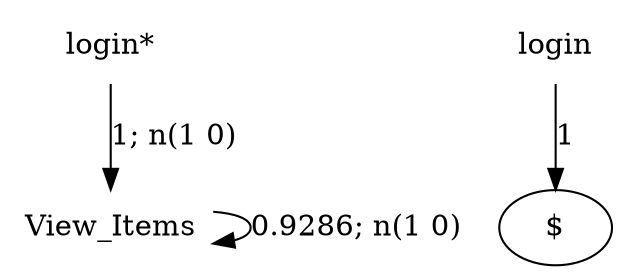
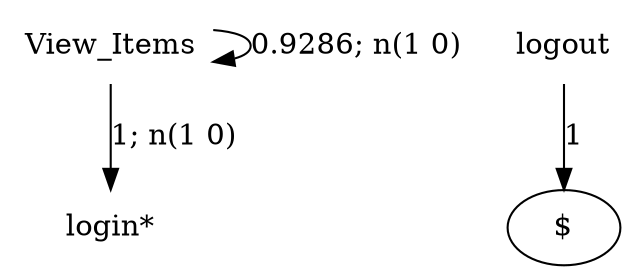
node "login": label "login" -> "logout"
edge "login*" -> "View_Items": reversed
